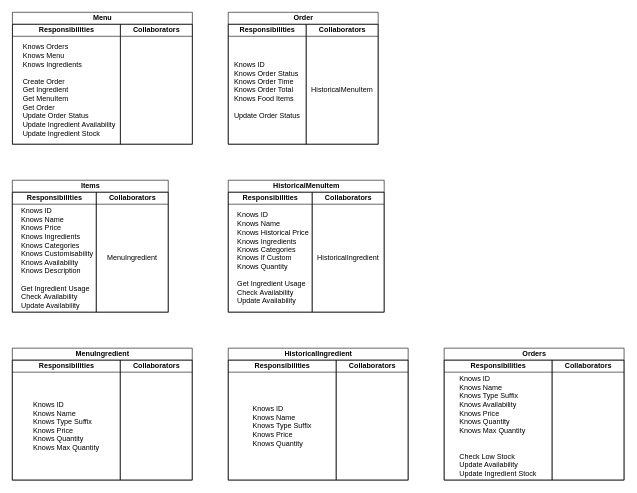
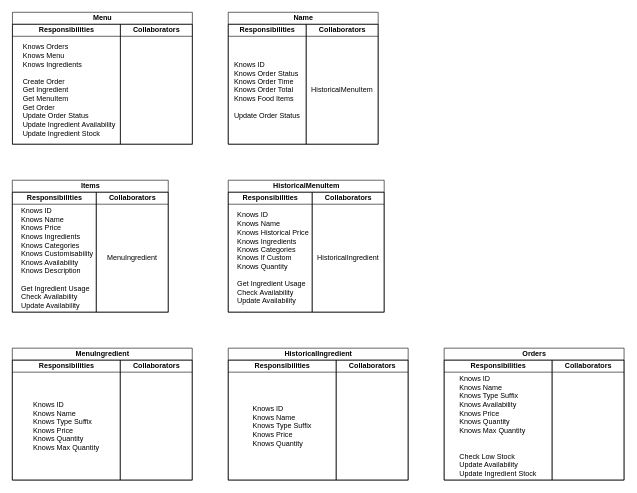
node "Order": label "Order" -> "Name"
